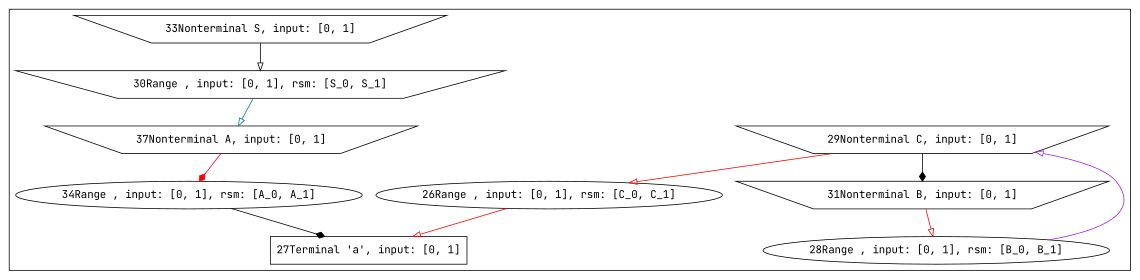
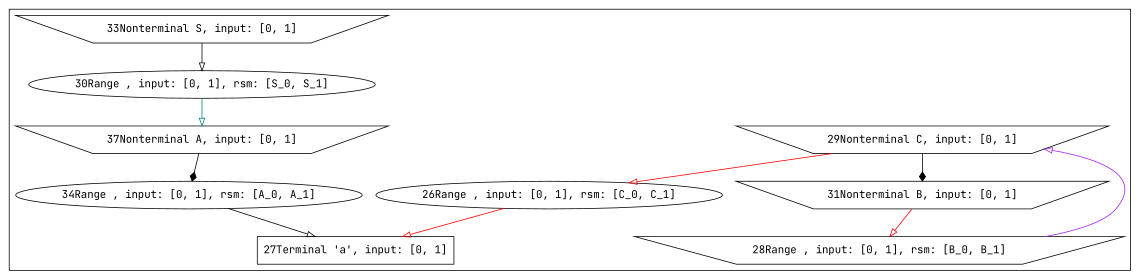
node "30Range , input: [0, 1], rsm: [S_0, S_1]": shape invtrapezium -> ellipse
edge "37Nonterminal A, input: [0, 1]" -> "34Range , input: [0, 1], rsm: [A_0, A_1]": color red -> black
edge "34Range , input: [0, 1], rsm: [A_0, A_1]" -> "27Terminal 'a', input: [0, 1]": arrowhead diamond -> onormal
node "28Range , input: [0, 1], rsm: [B_0, B_1]": shape ellipse -> invtrapezium
